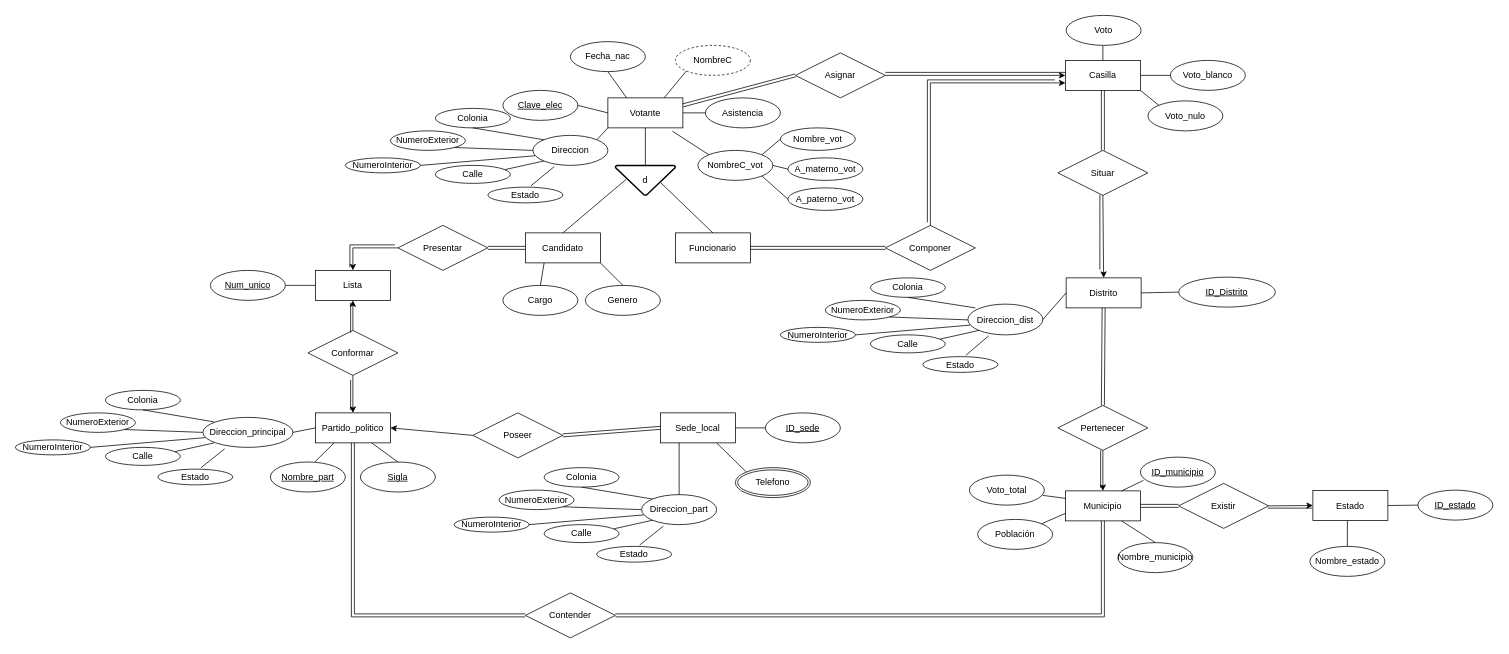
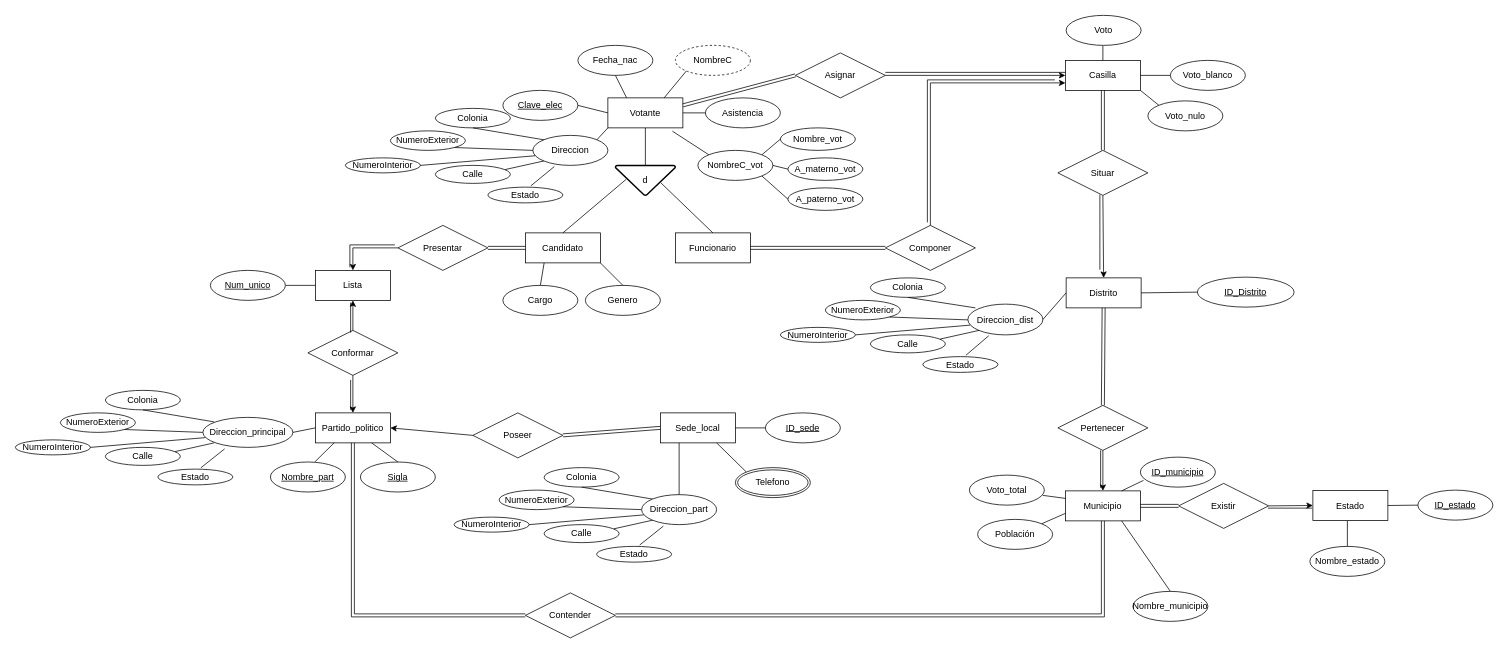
node "Fecha_nac": moved (608, 57) -> (615, 60)
node "ID_Distrito": moved (1227, 292) -> (1246, 292)
node "Nombre_municipio": moved (1155, 558) -> (1170, 606)
